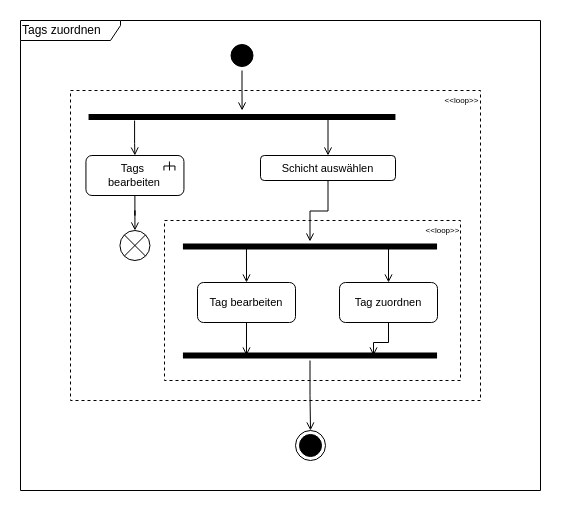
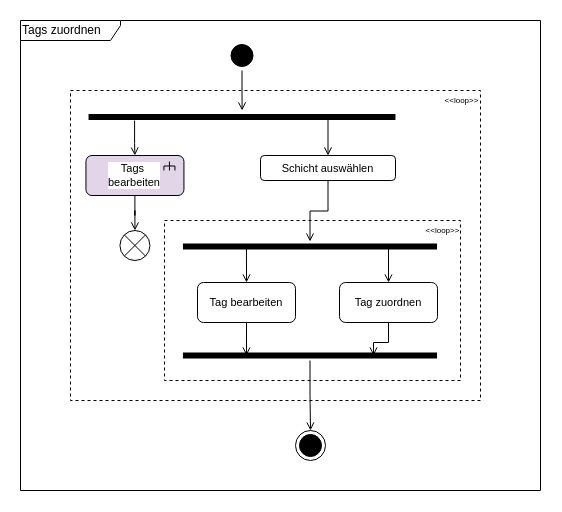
node "Tags bearbeiten": fillcolor #ffffff -> #e1d5e7
